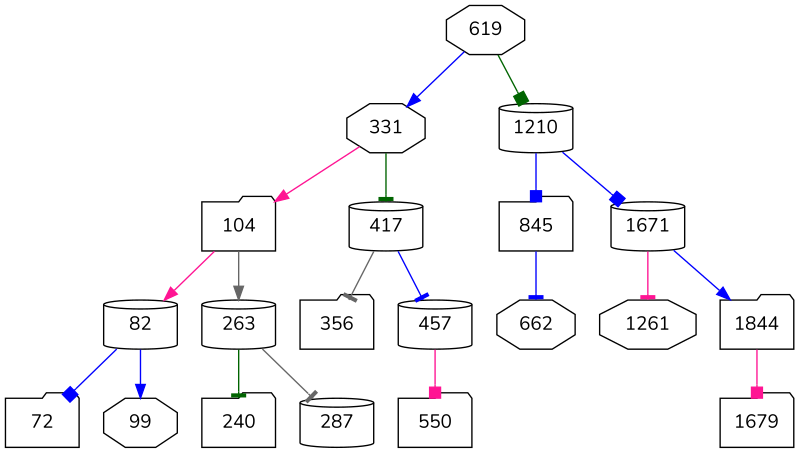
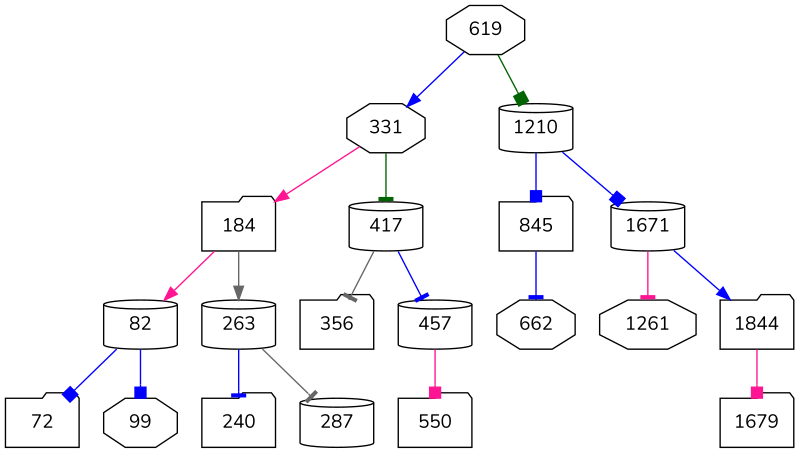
node "104": label "104" -> "184"
edge "82" -> "99": arrowhead normal -> box
edge "263" -> "240": color darkgreen -> blue
